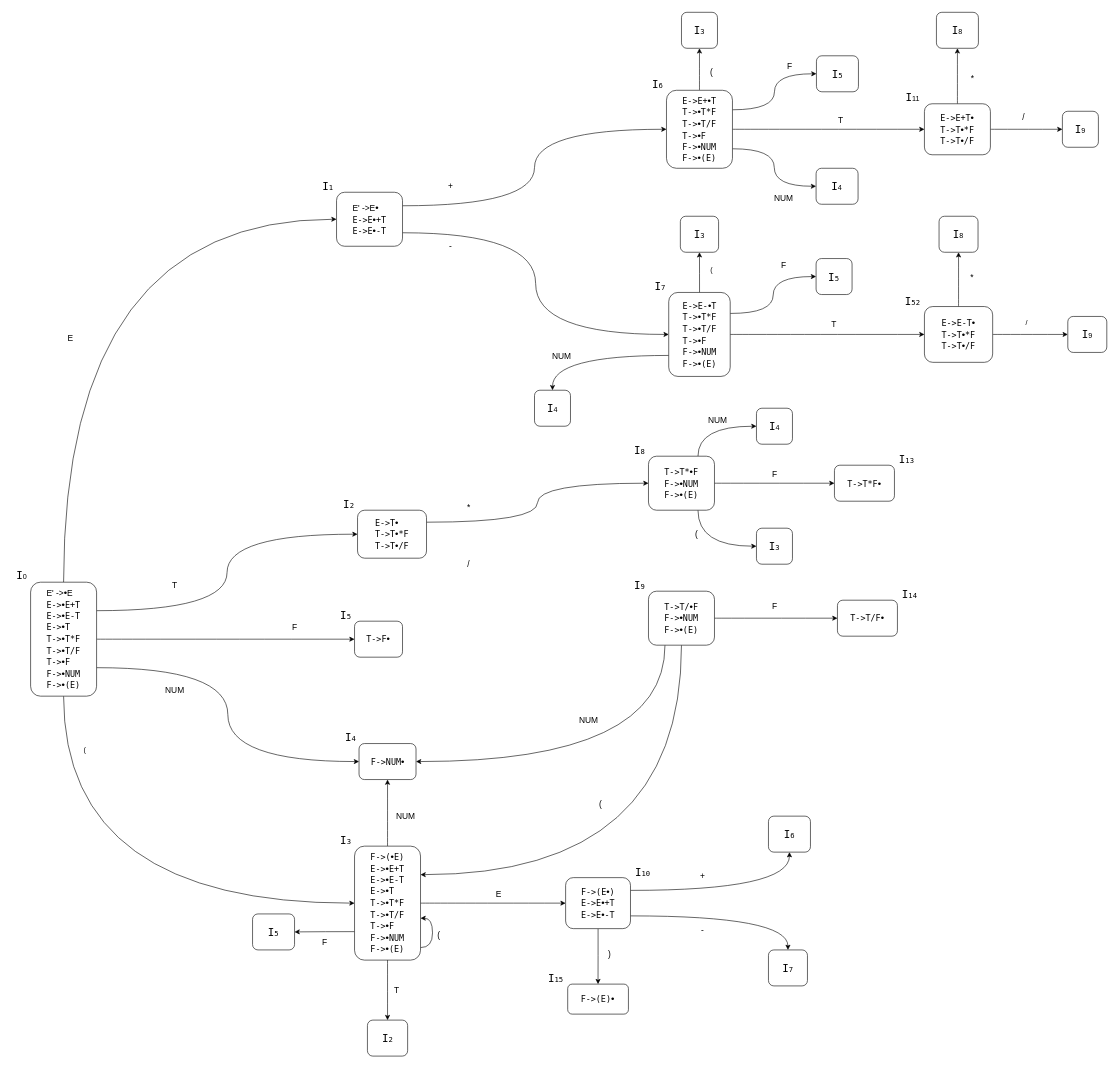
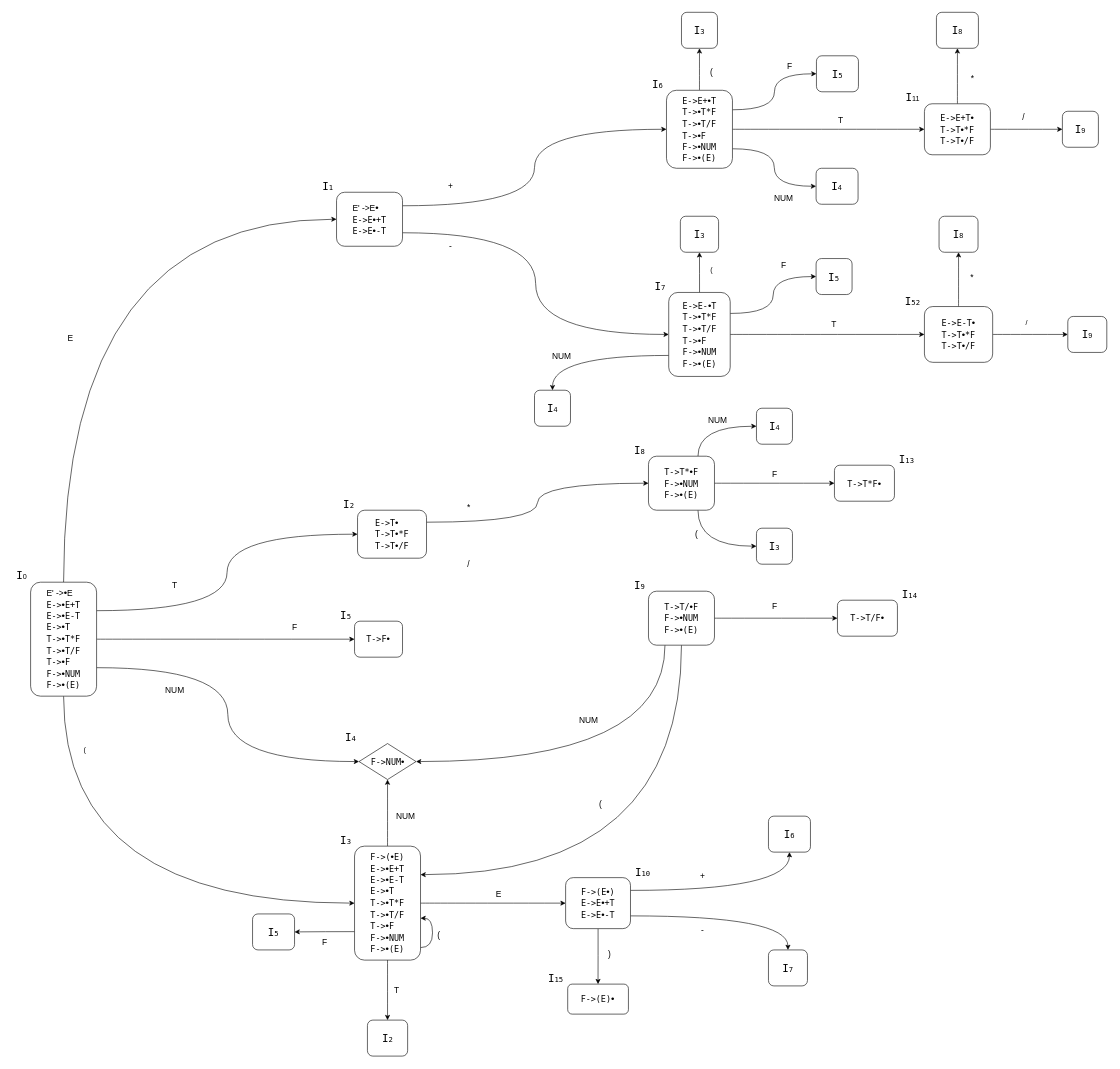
node "F->NUM•": shape rounded rectangle -> diamond
